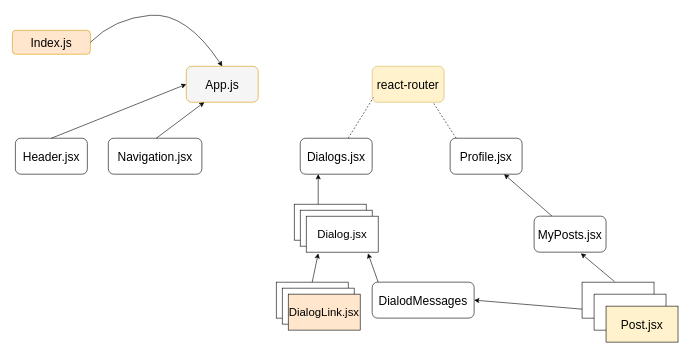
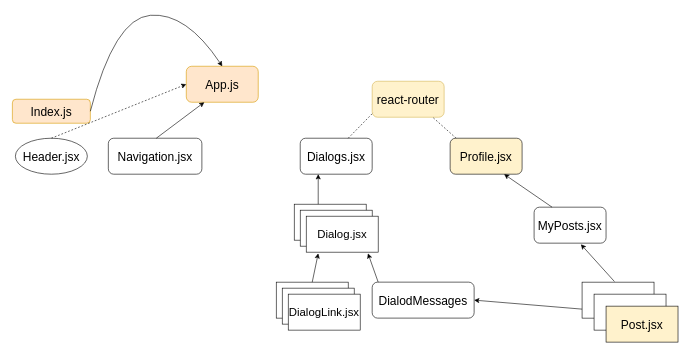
node "Index.js": moved (51, 42) -> (51, 111)
node "App.js": fillcolor #f5f5f5 -> #ffe6cc
node "react-router": moved (408, 84) -> (408, 99)
edge "Header.jsx" -> "App.js": style solid -> dashed
node "Header.jsx": shape rounded rectangle -> ellipse
node "Profile.jsx": fillcolor #ffffff -> #fff2cc
node "MyPosts.jsx": moved (570, 234) -> (570, 225)
node "DialogLink.jsx": fillcolor #ffe6cc -> #ffffff
